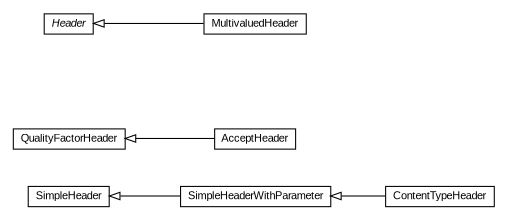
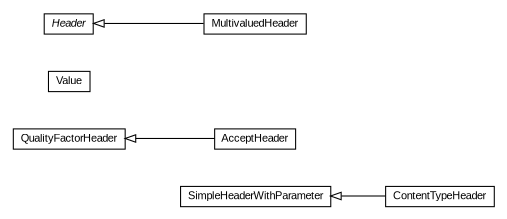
node "Value": added
node "SimpleHeader": removed
